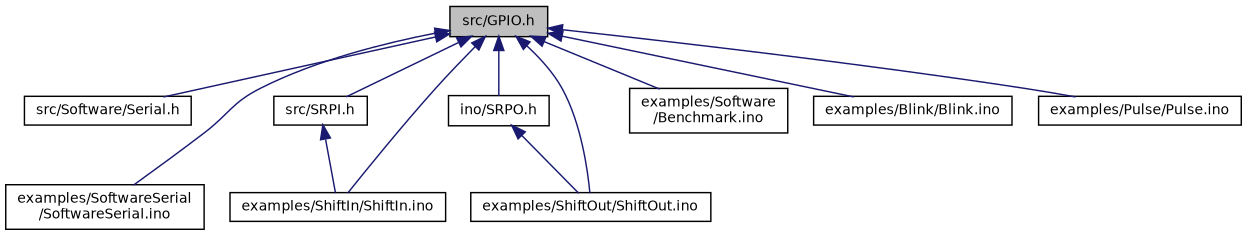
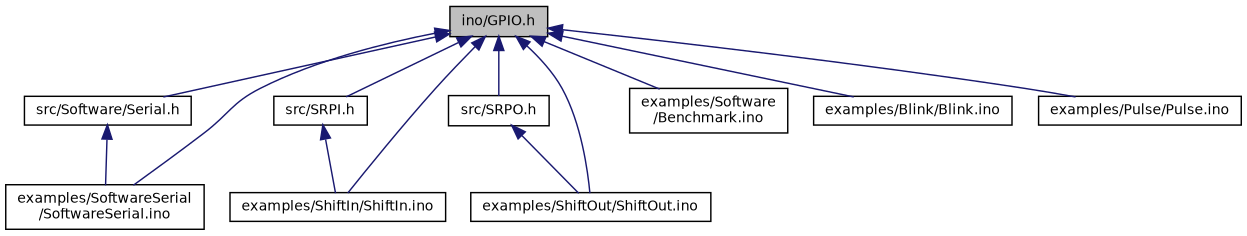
node "src/GPIO.h": label "src/GPIO.h" -> "ino/GPIO.h"
node "ino/SRPO.h": label "ino/SRPO.h" -> "src/SRPO.h"
edge "examples/SoftwareSerial /SoftwareSerial.ino" -> "src/Software/Serial.h": added
